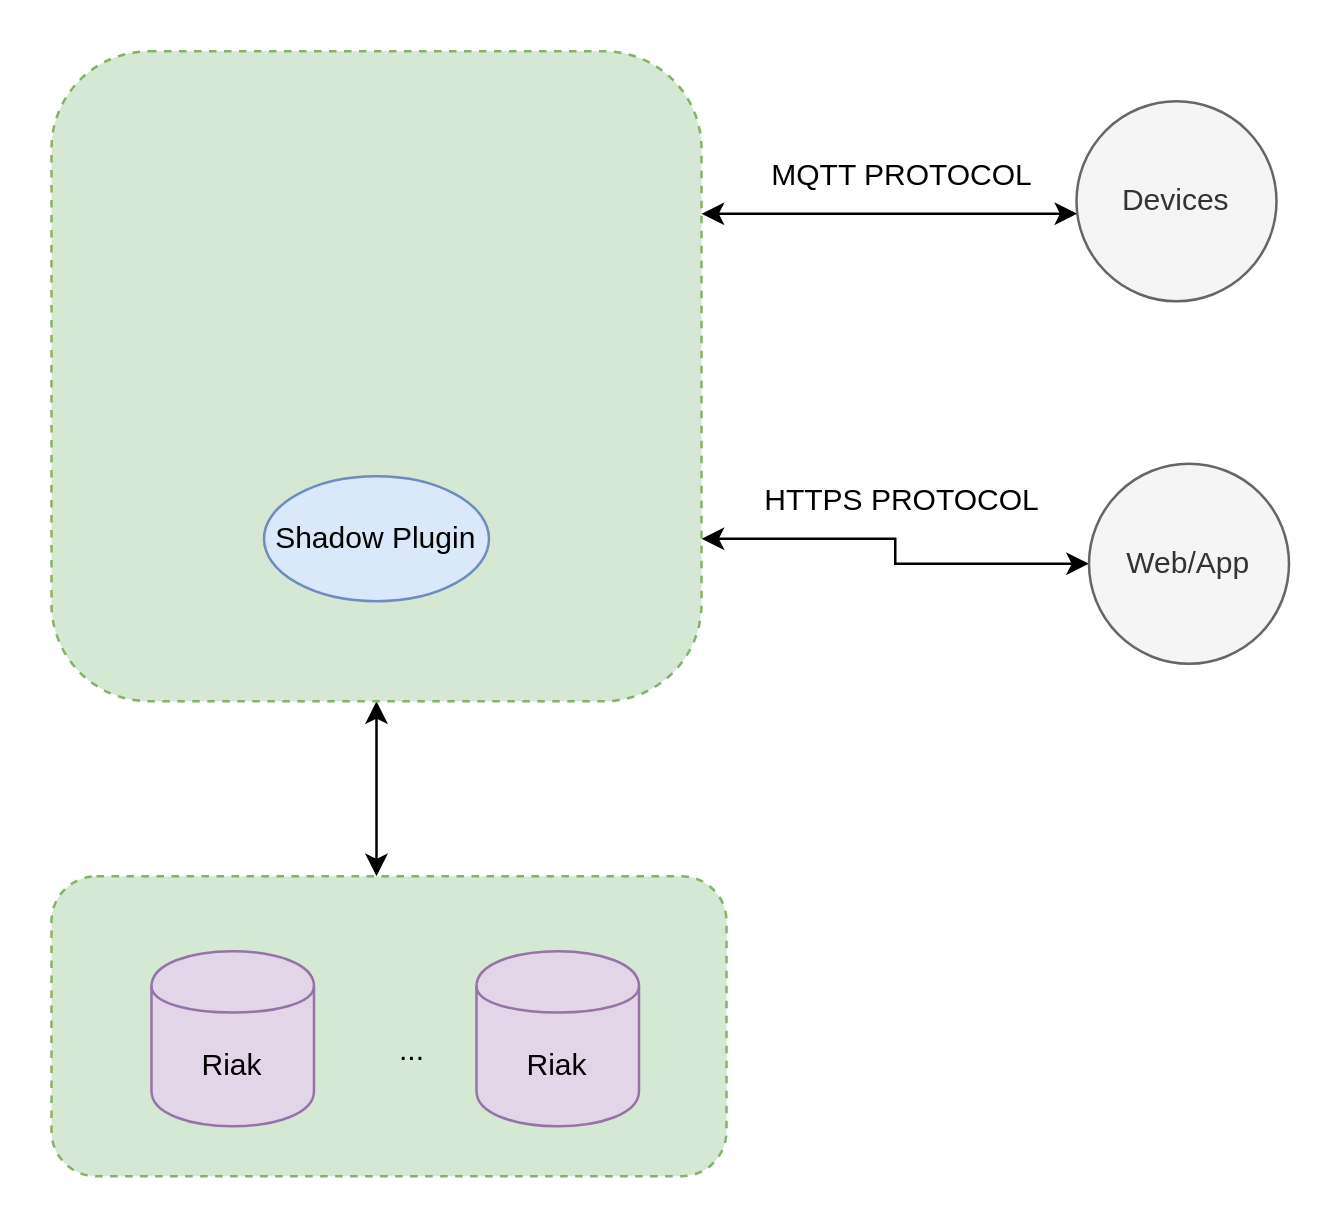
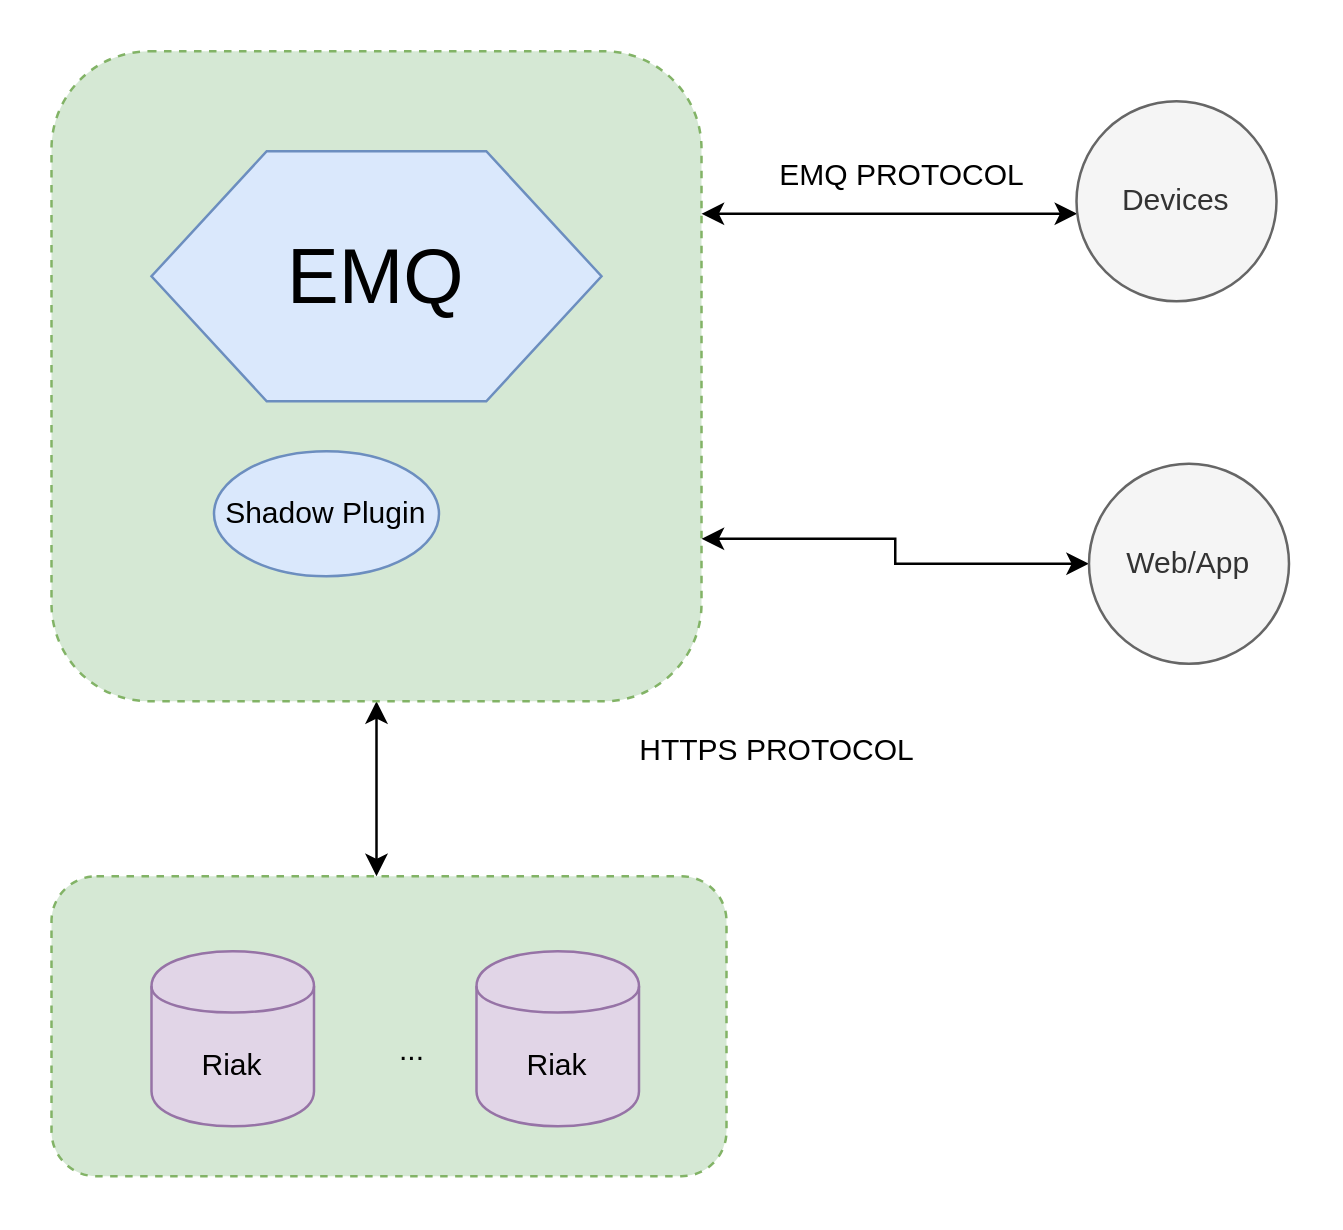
node "MQTT PROTOCOL": label "MQTT PROTOCOL" -> "EMQ PROTOCOL"
node "EMQ": added
node "HTTPS PROTOCOL": moved (901, 501) -> (776, 751)
node "Shadow Plugin": moved (376, 539) -> (326, 514)
